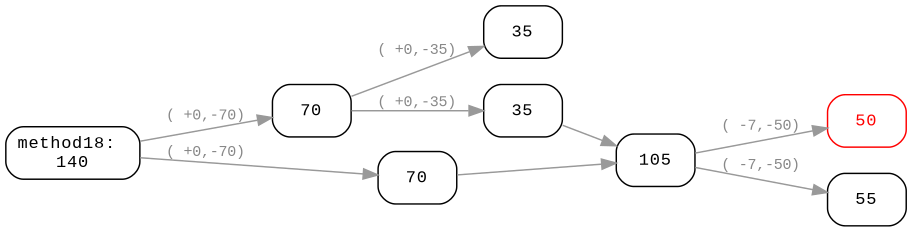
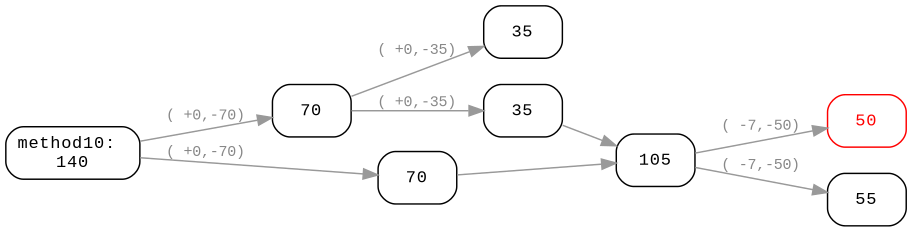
node "method18: 140": label "method18: 140" -> "method10: 140"
